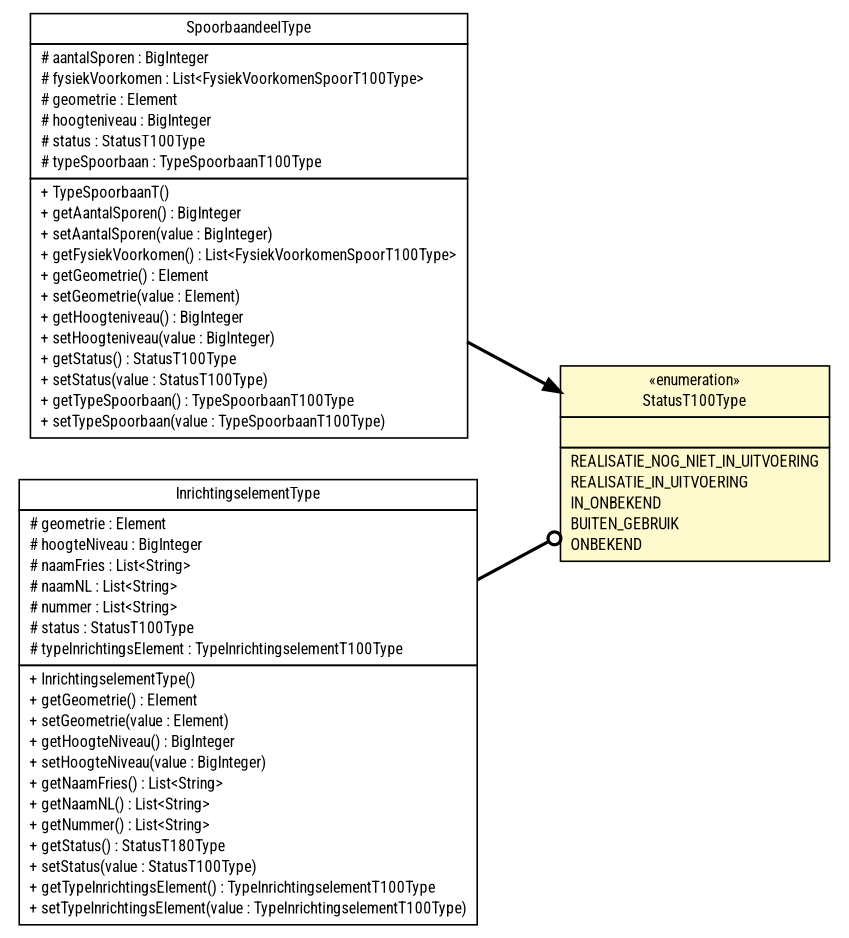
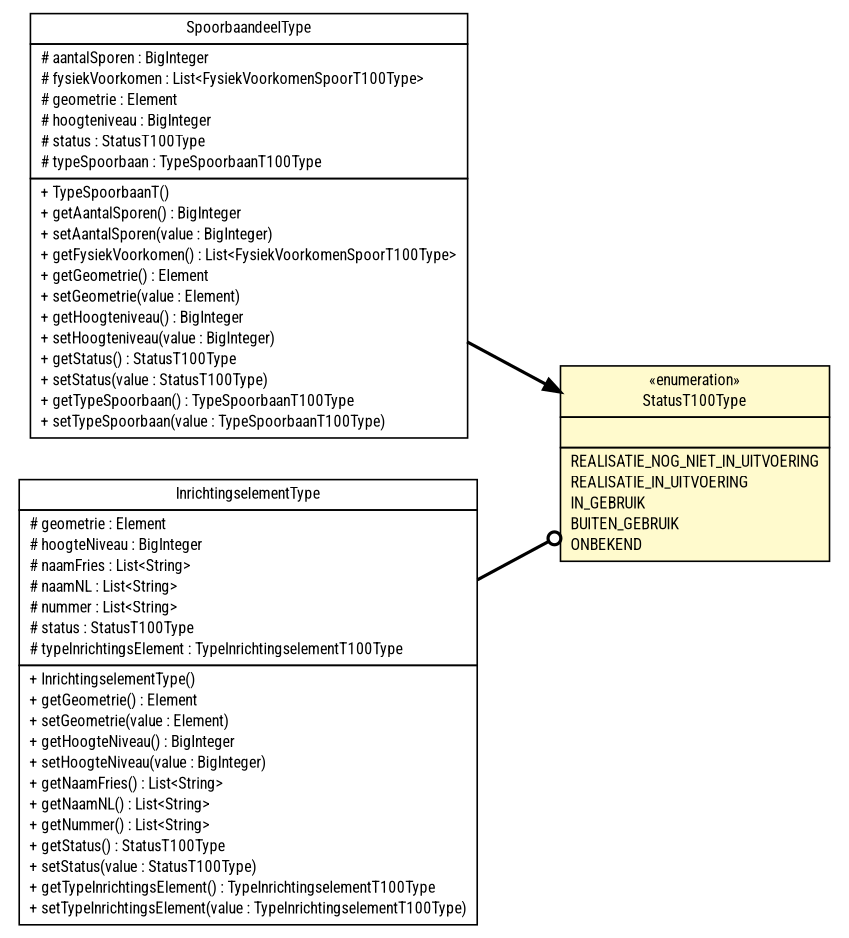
node "StatusT100Type": text "IN_ONBEKEND" -> "IN_GEBRUIK"
node "InrichtingselementType": text "+ getStatus() : StatusT180Type" -> "+ getStatus() : StatusT100Type"
